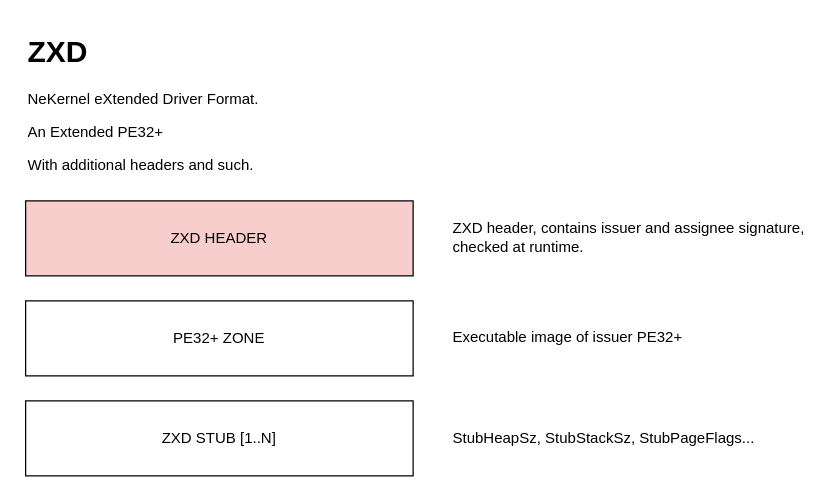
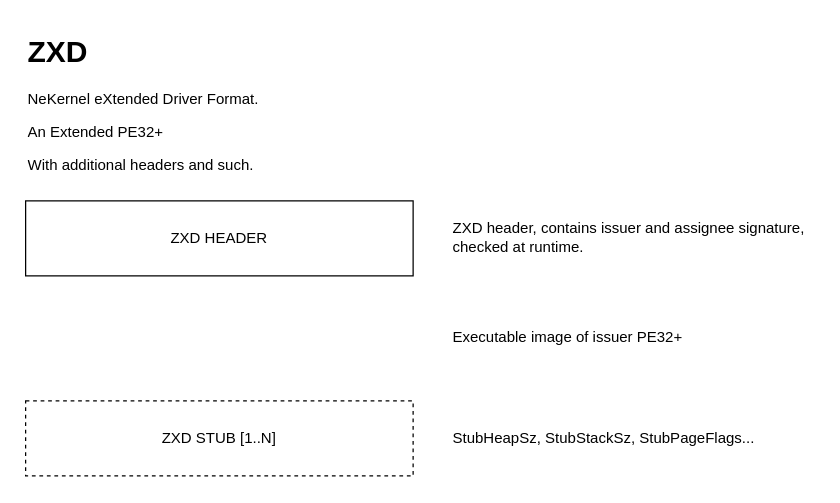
node "ZXD HEADER": fillcolor #f8cecc -> #ffffff
node "PE32+ ZONE": removed
node "ZXD STUB [1..N]": style solid -> dashed
